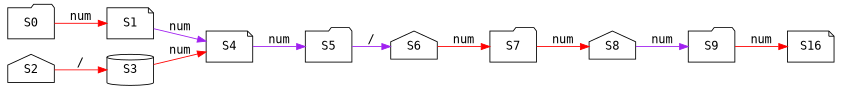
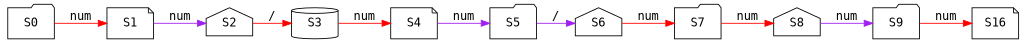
edge "S1" -> "S4": now "S1" -> "S2"
